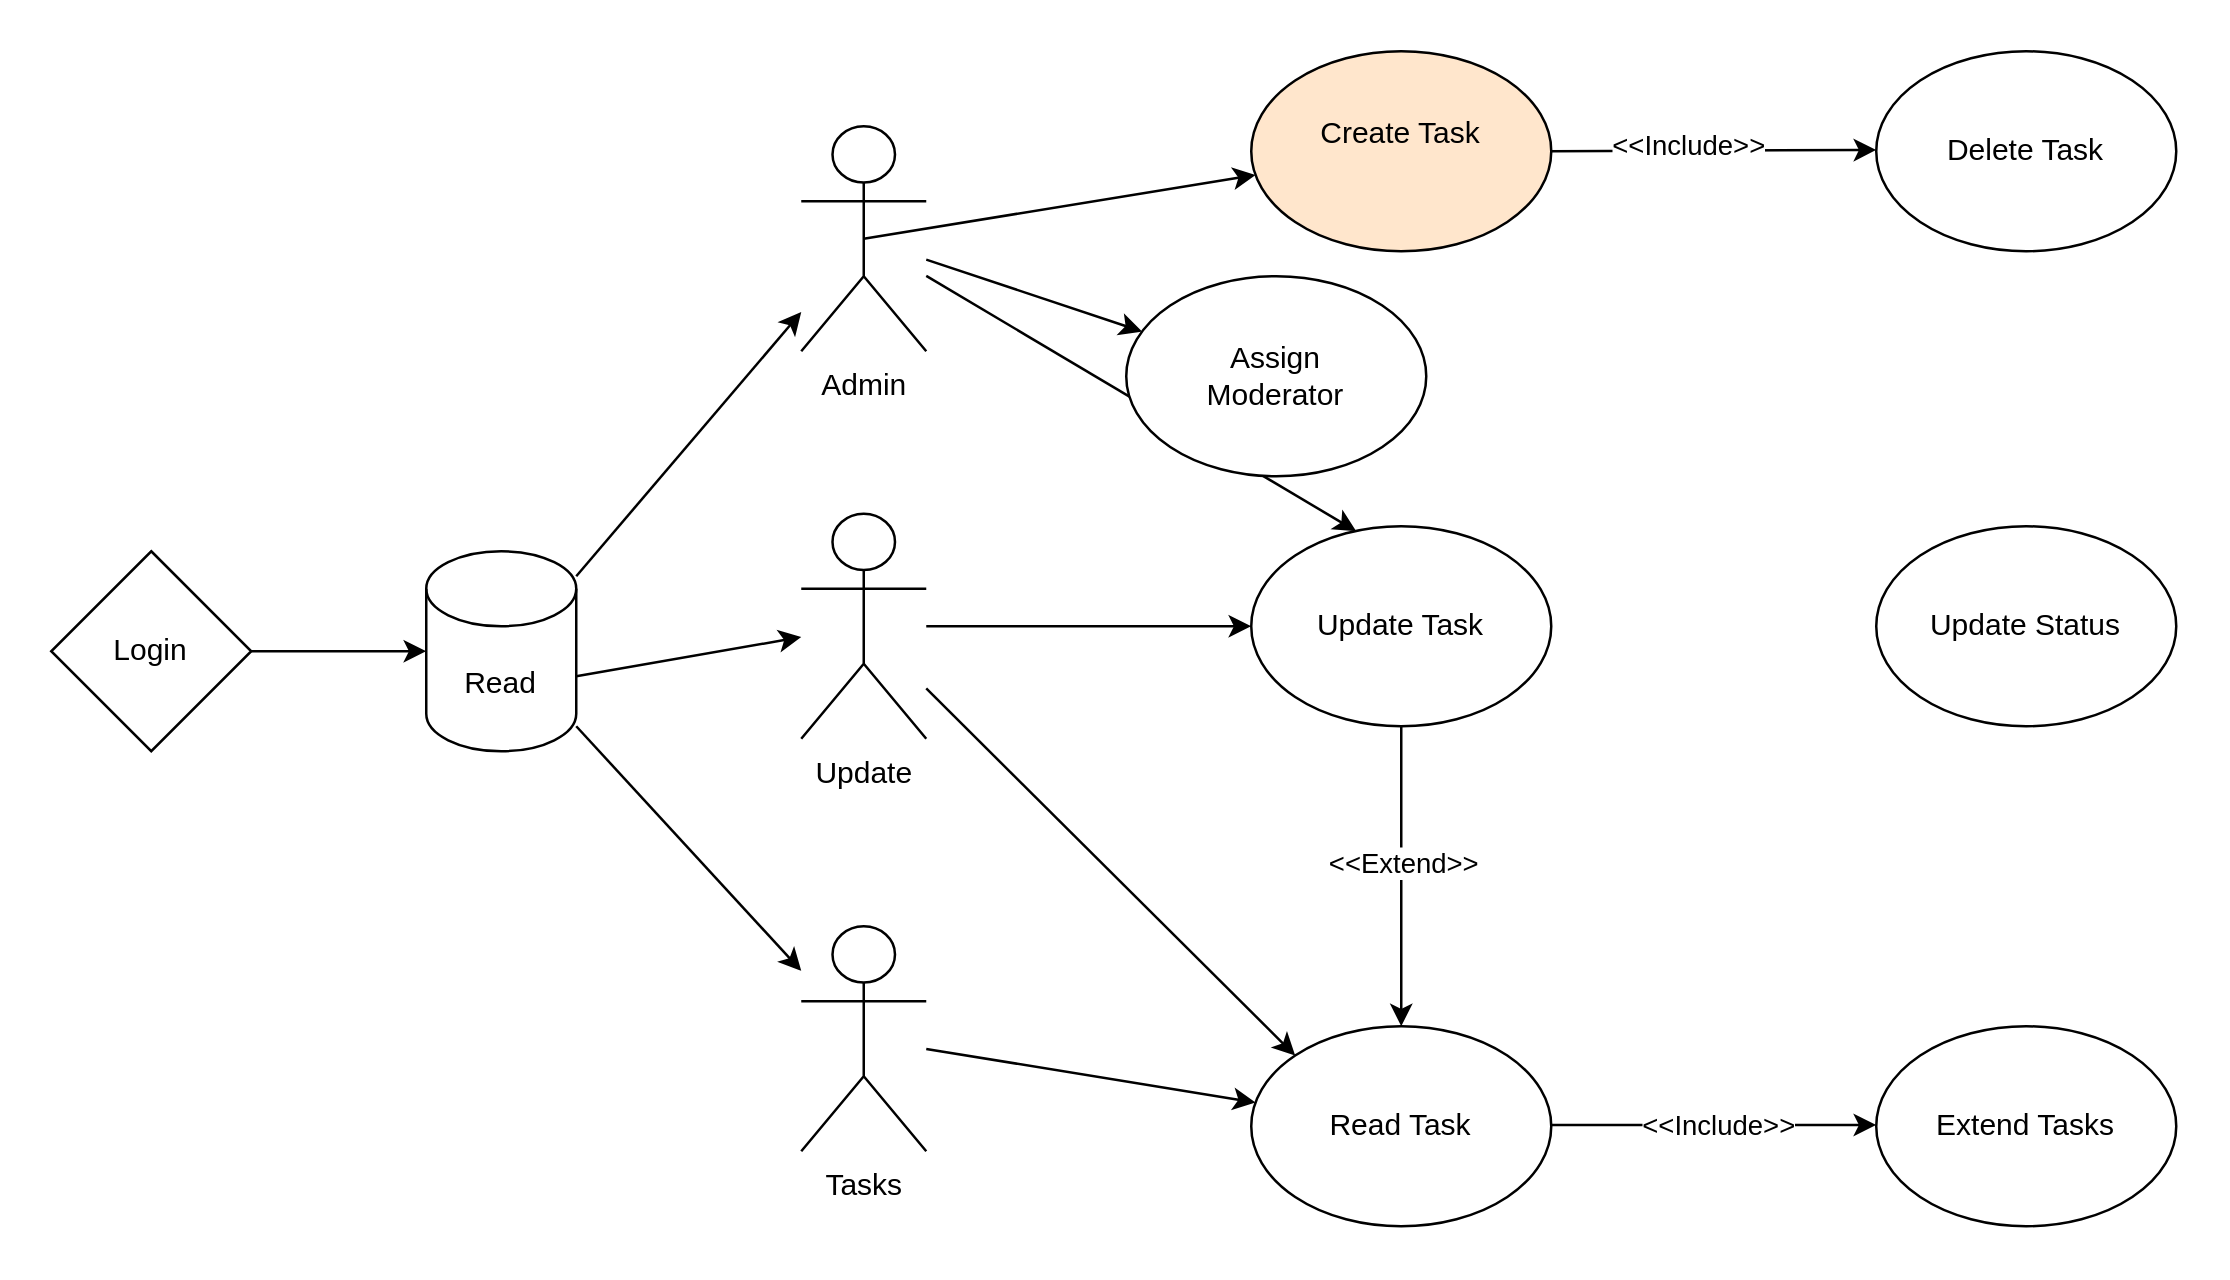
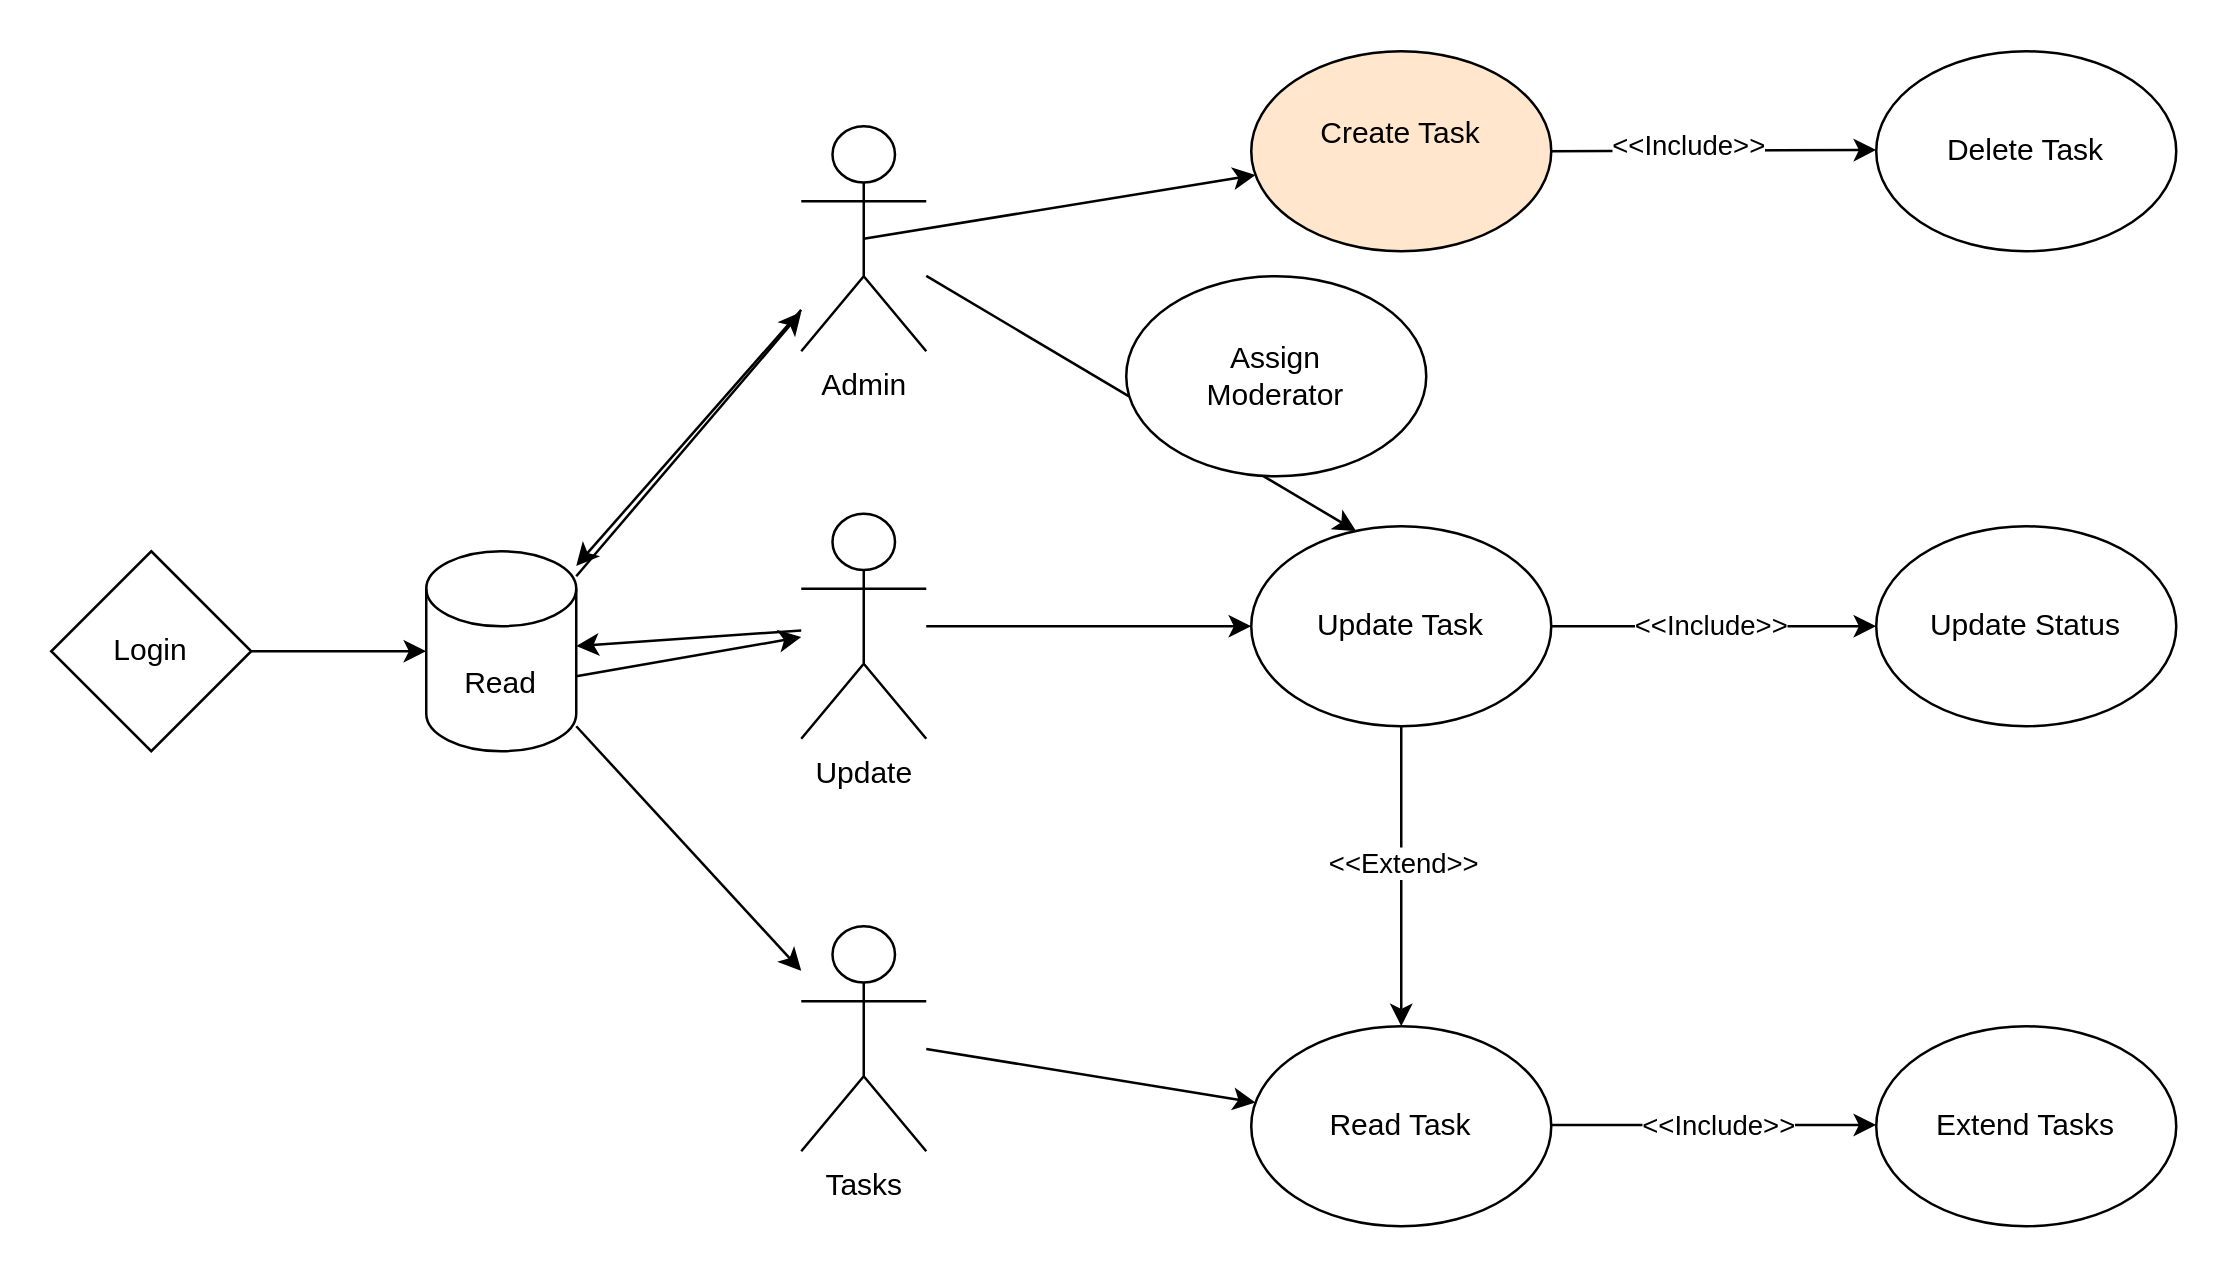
edge "Admin" -> "Assign Moderator": now "Admin" -> "Read"
edge "Update Task" -> "Update Status": added, label "<<Include>>"
edge "Update" -> "Read Task": now "Update" -> "Read"
